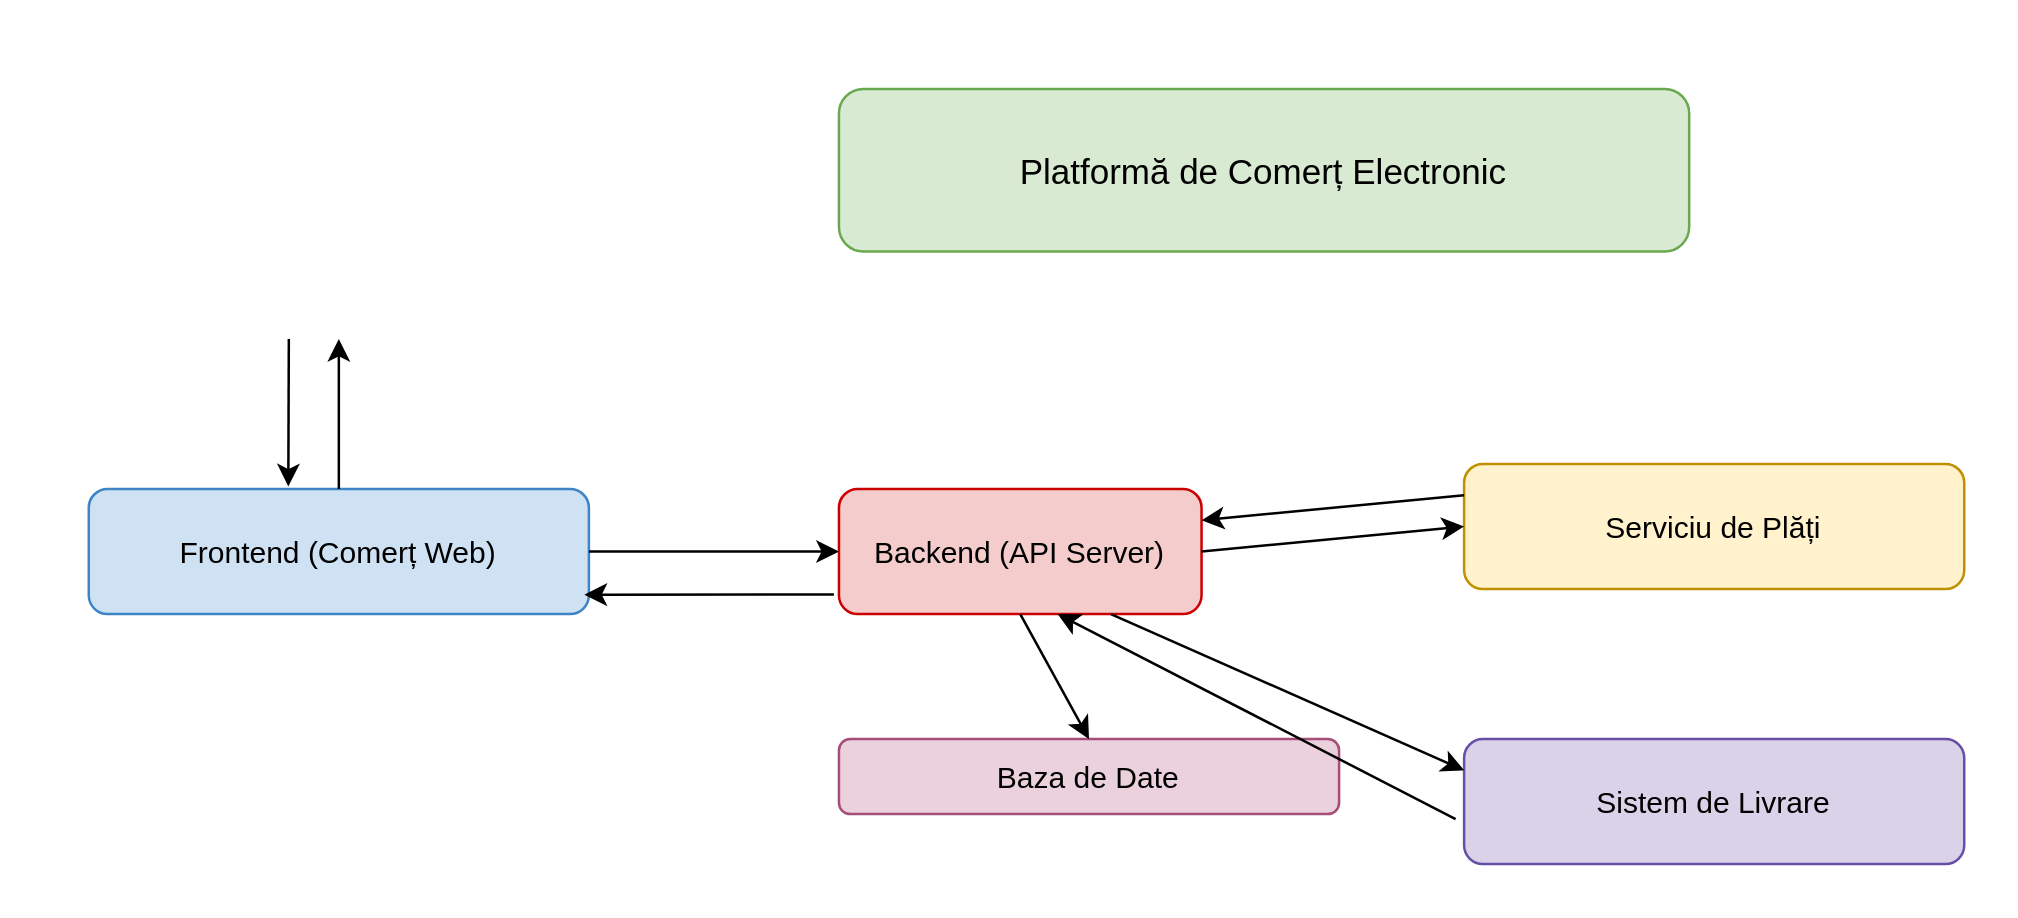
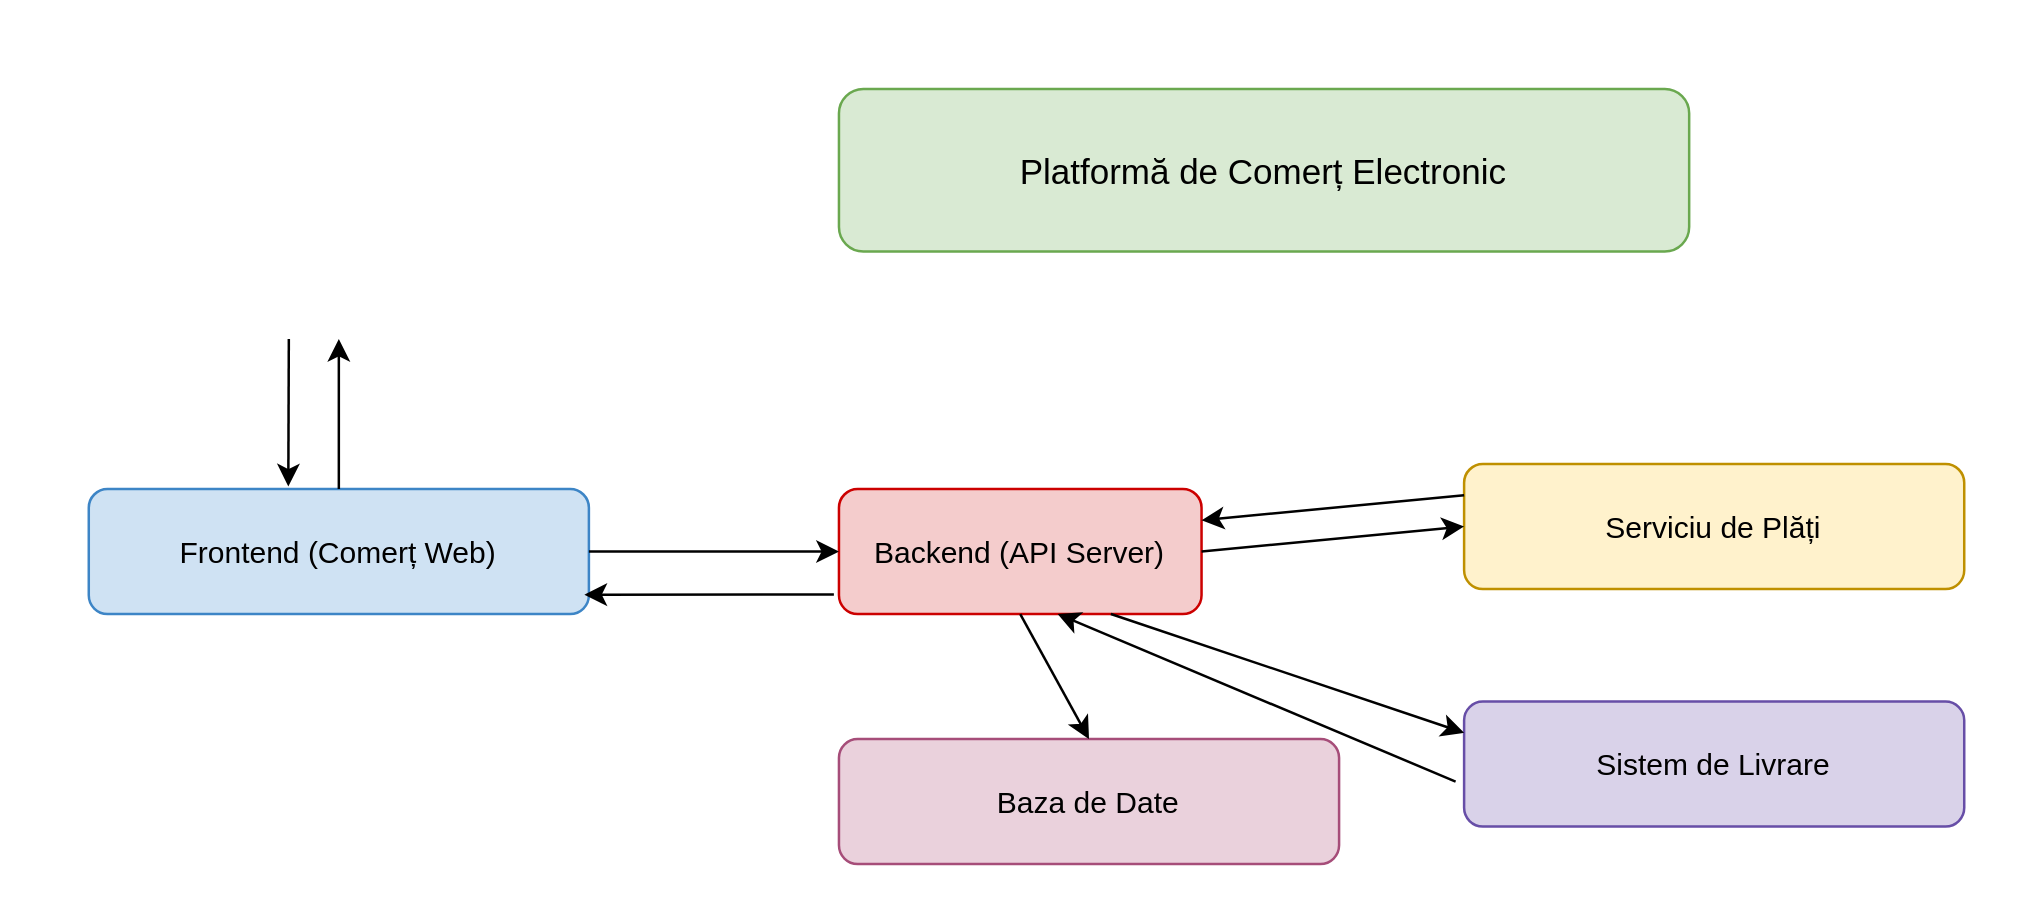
node "Baza de Date": size 500x75 -> 500x125
node "Sistem de Livrare": moved (1714, 801) -> (1714, 764)
